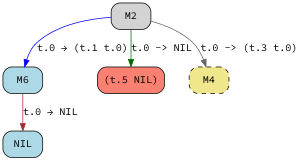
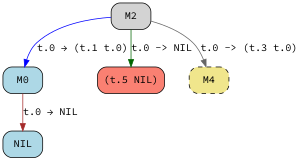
node "M6": label "M6" -> "M0"
